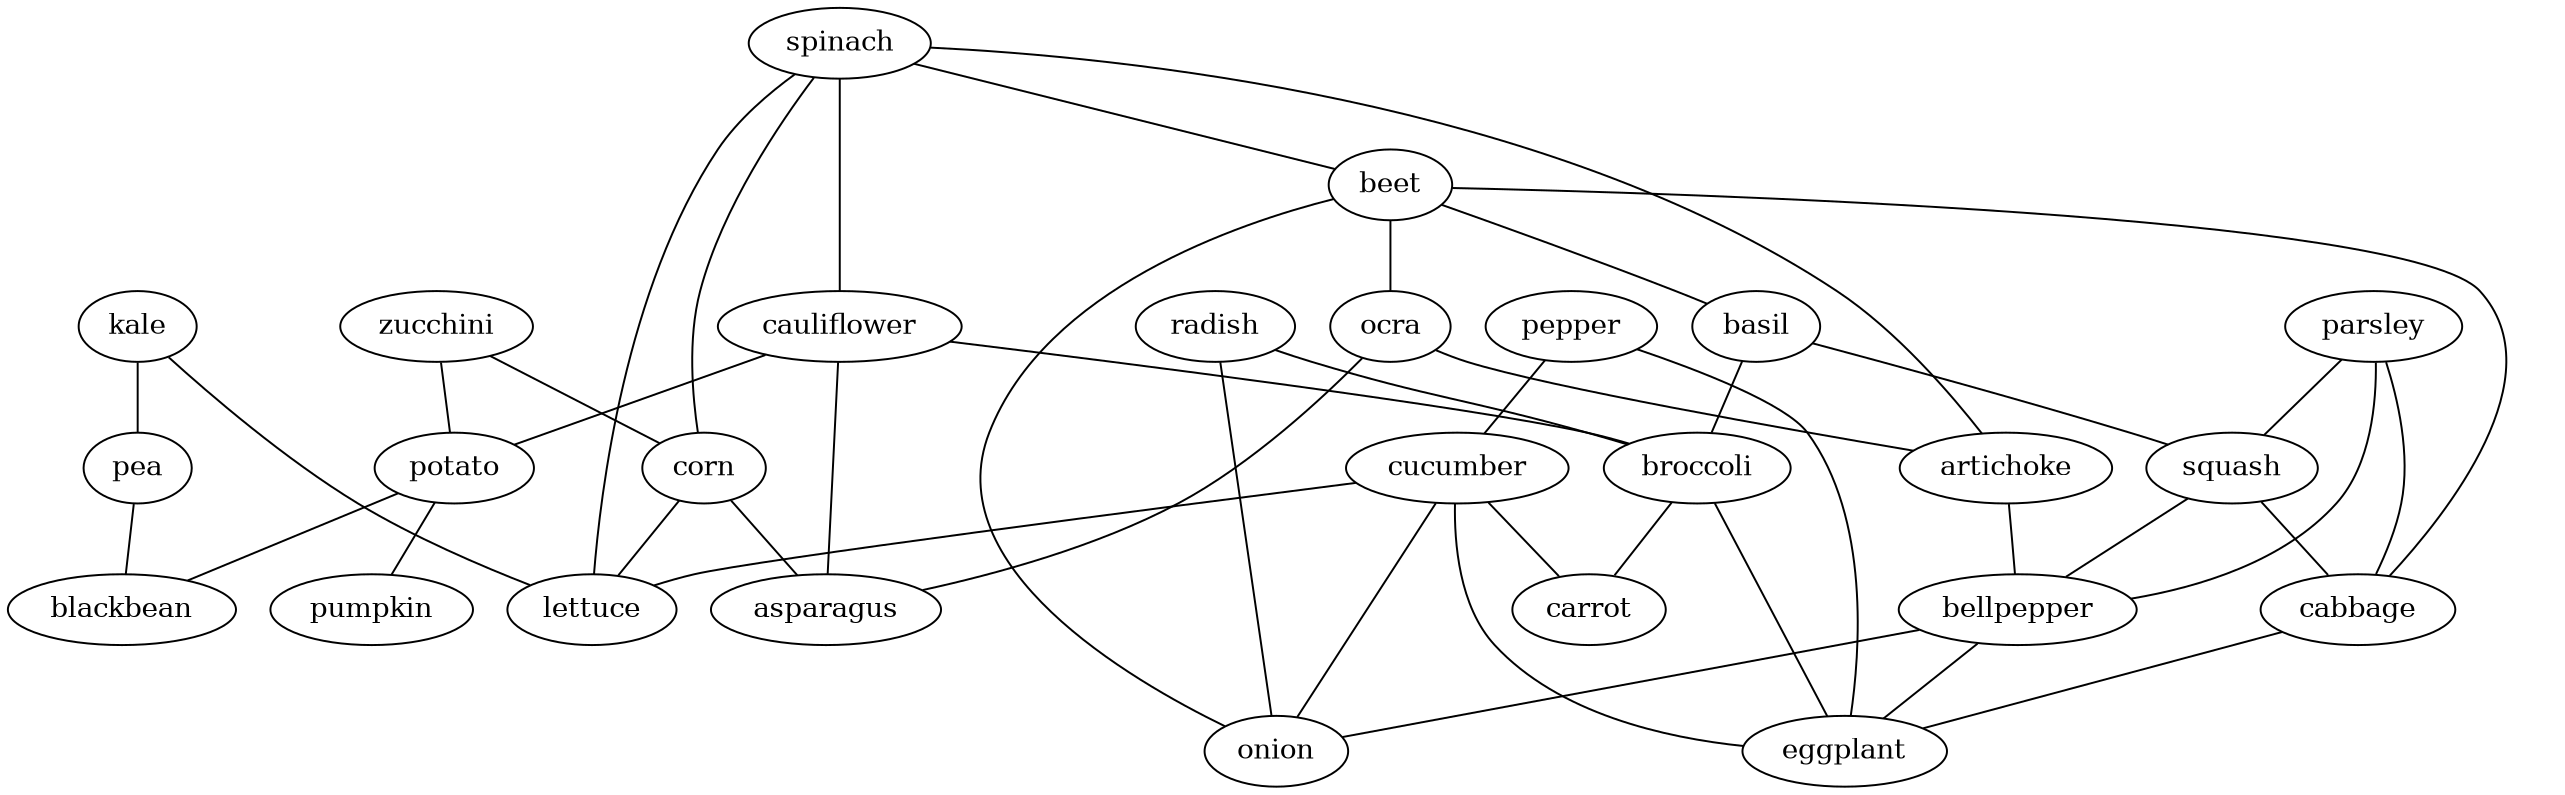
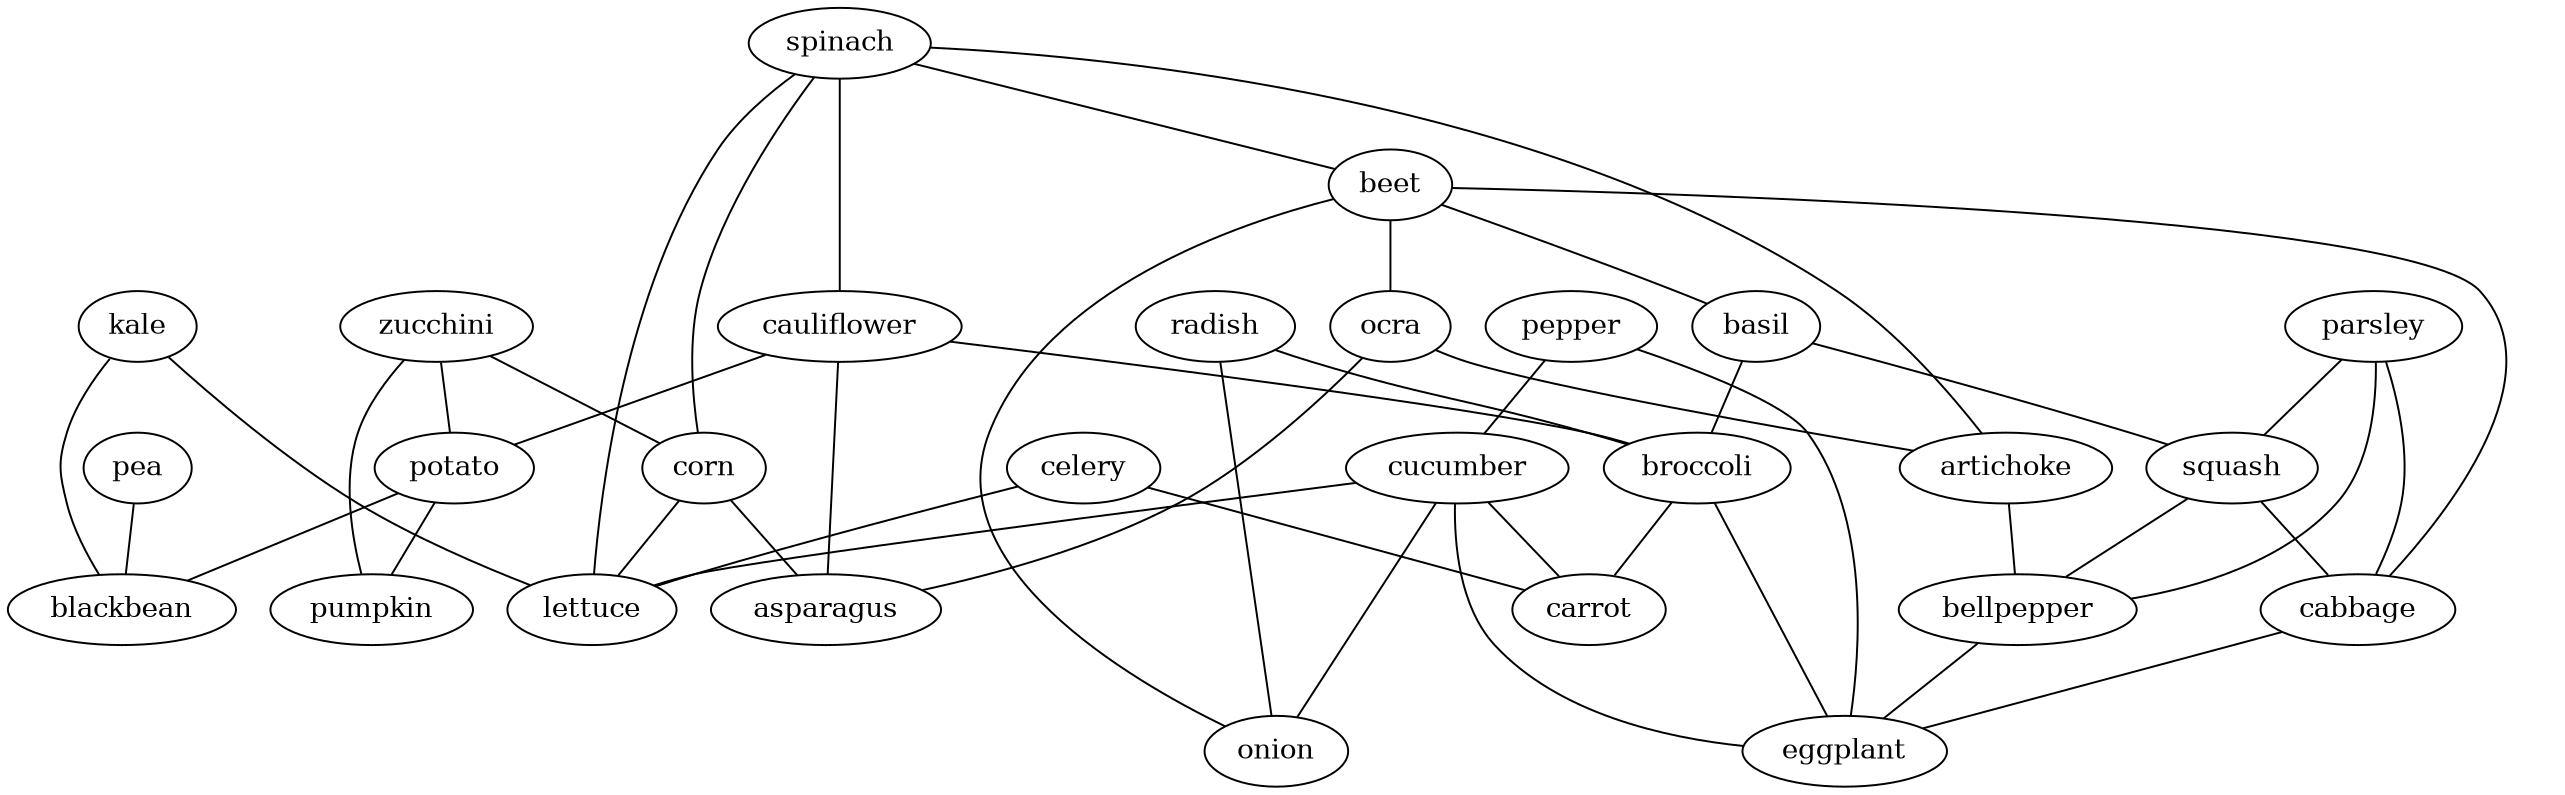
edge "kale" -- "pea": now "kale" -- "blackbean"
edge "zucchini" -- "pumpkin": added
node "celery": added
edge "bellpepper" -- "onion": removed
